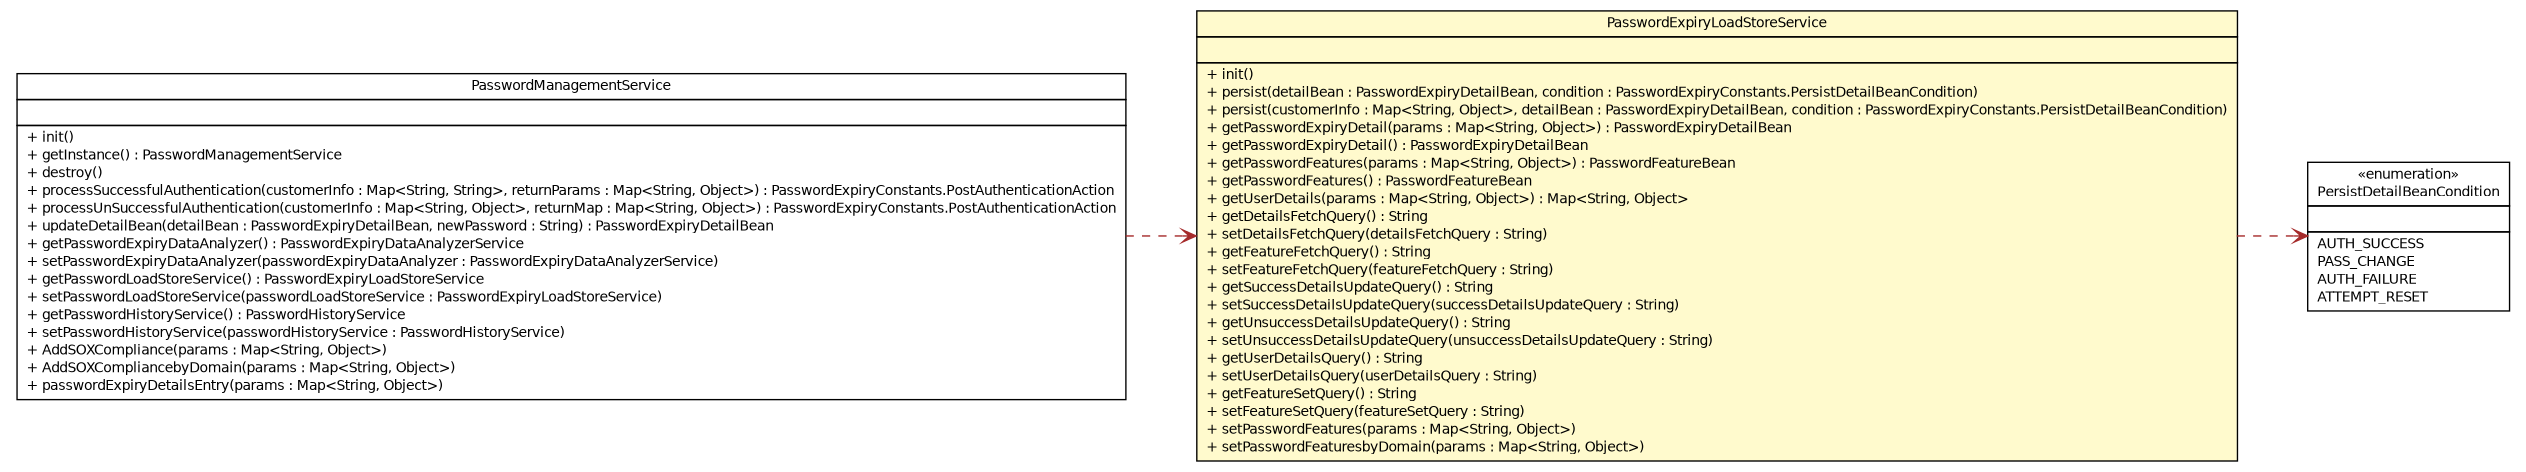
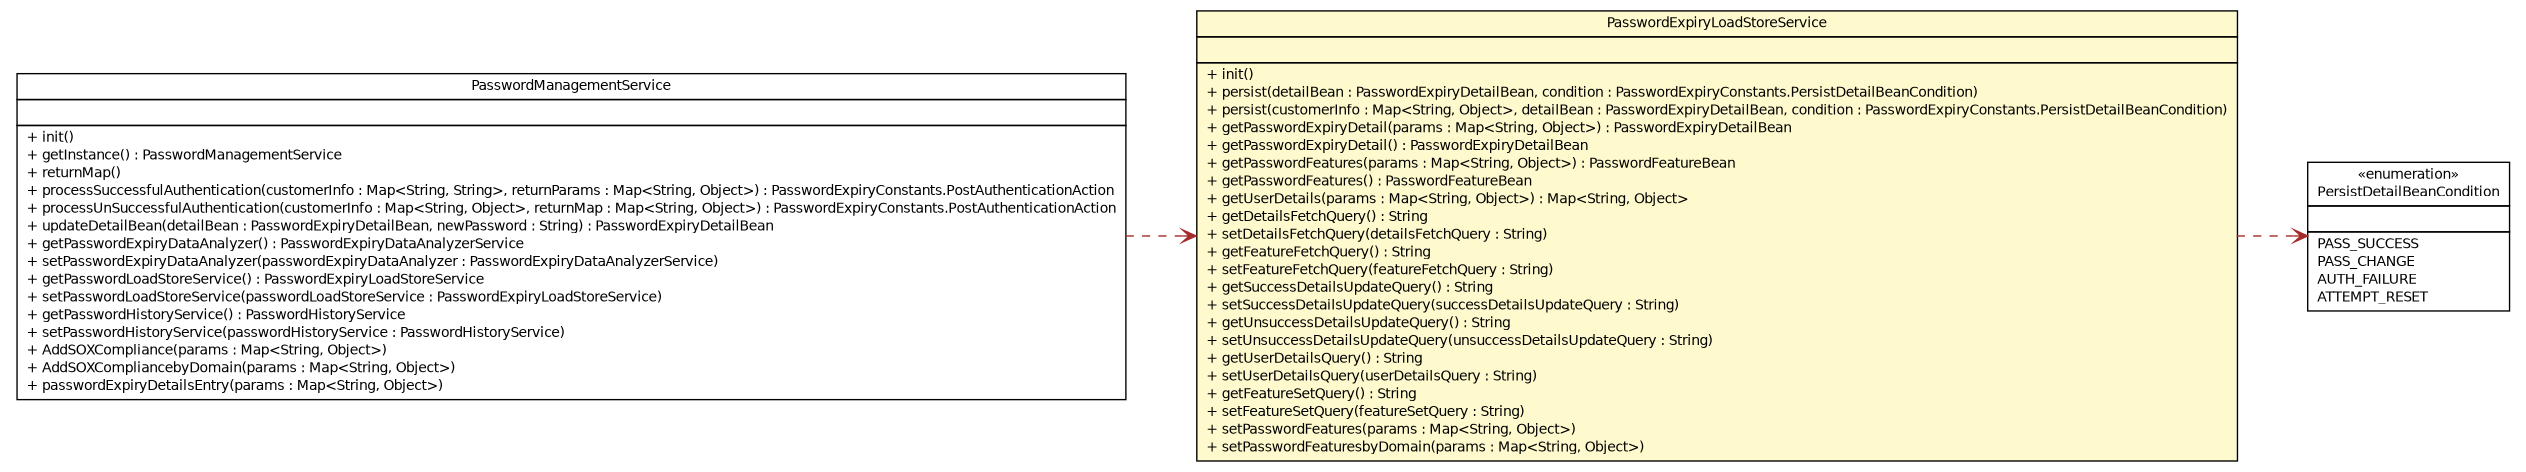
node "PasswordManagementService": text "+ destroy()" -> "+ returnMap()"
node "PersistDetailBeanCondition": text "AUTH_SUCCESS" -> "PASS_SUCCESS"
